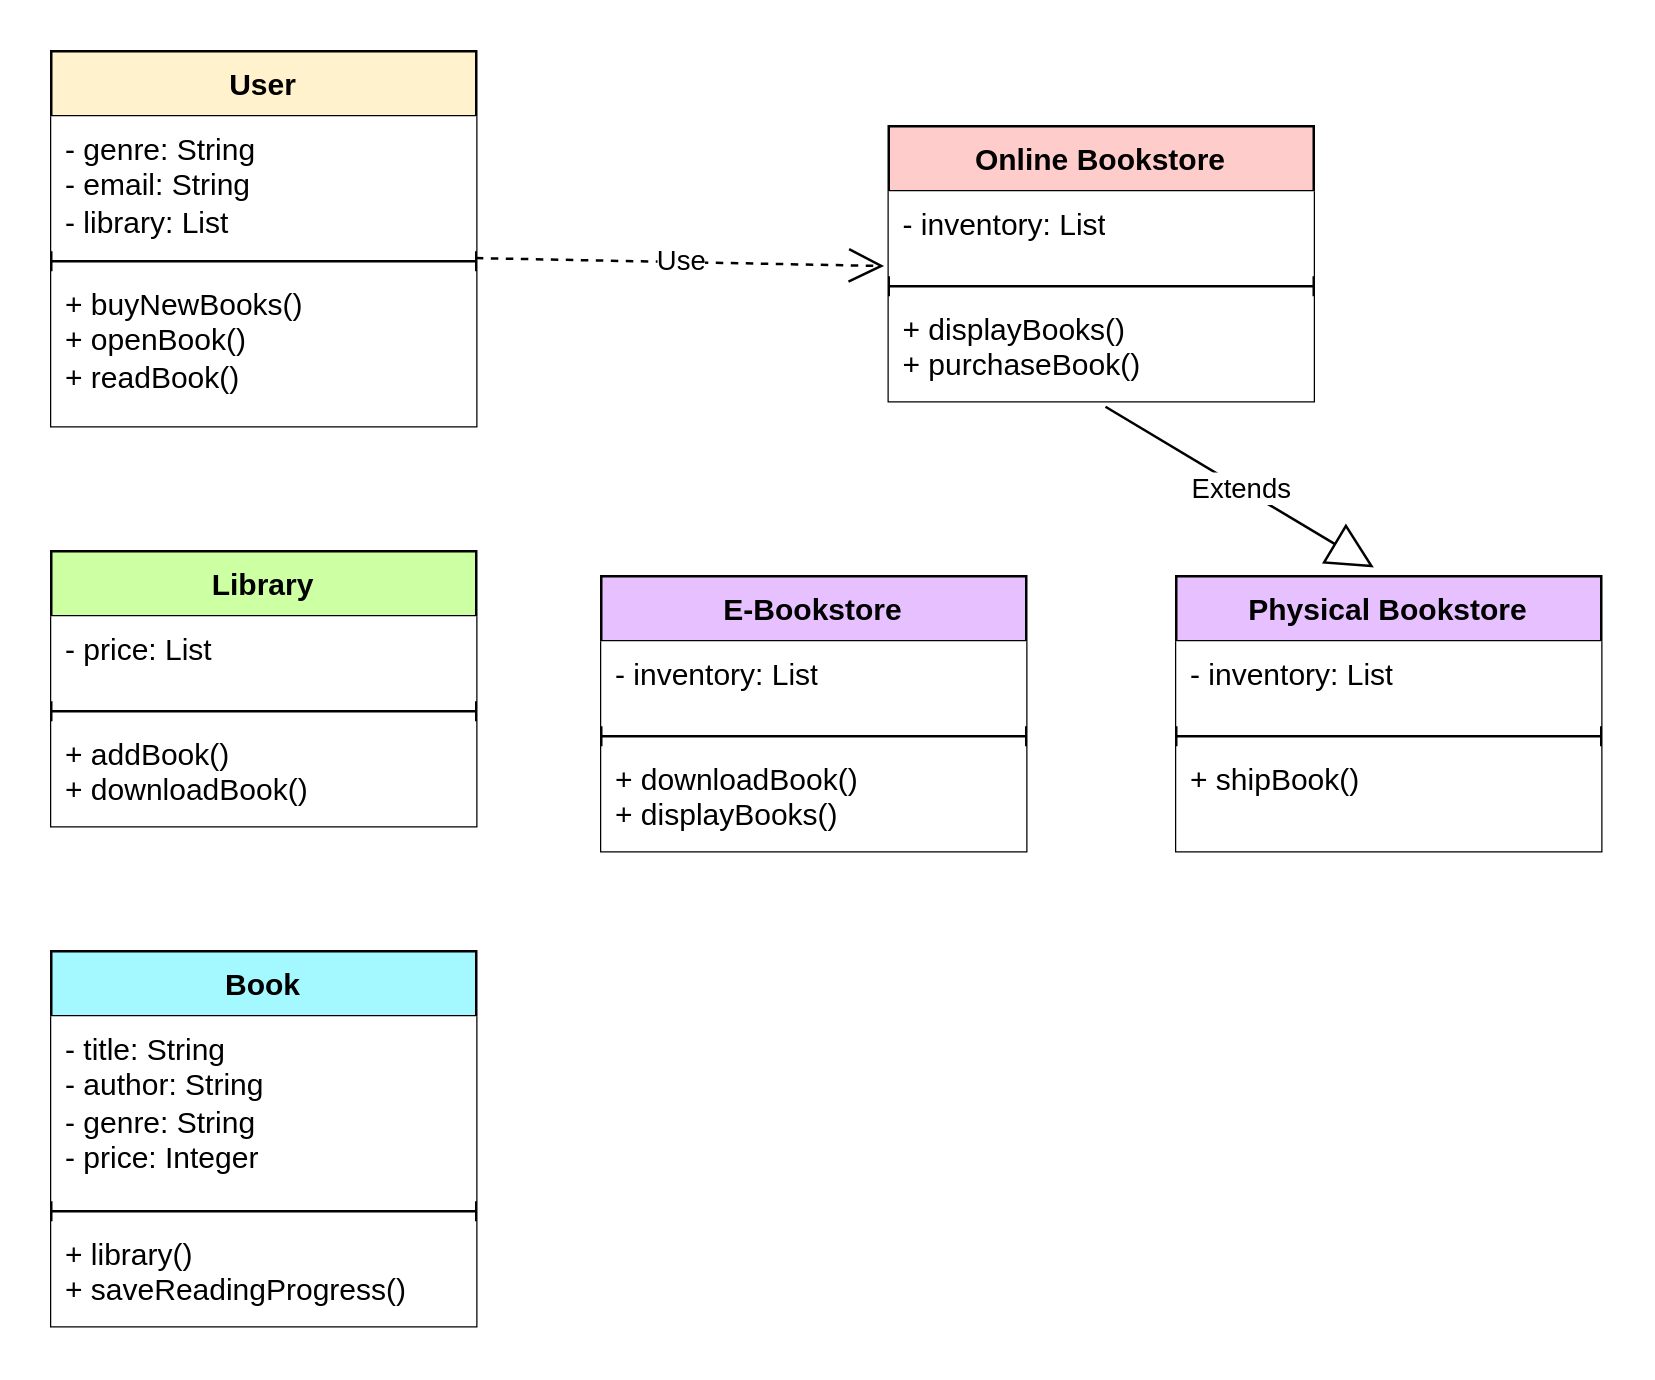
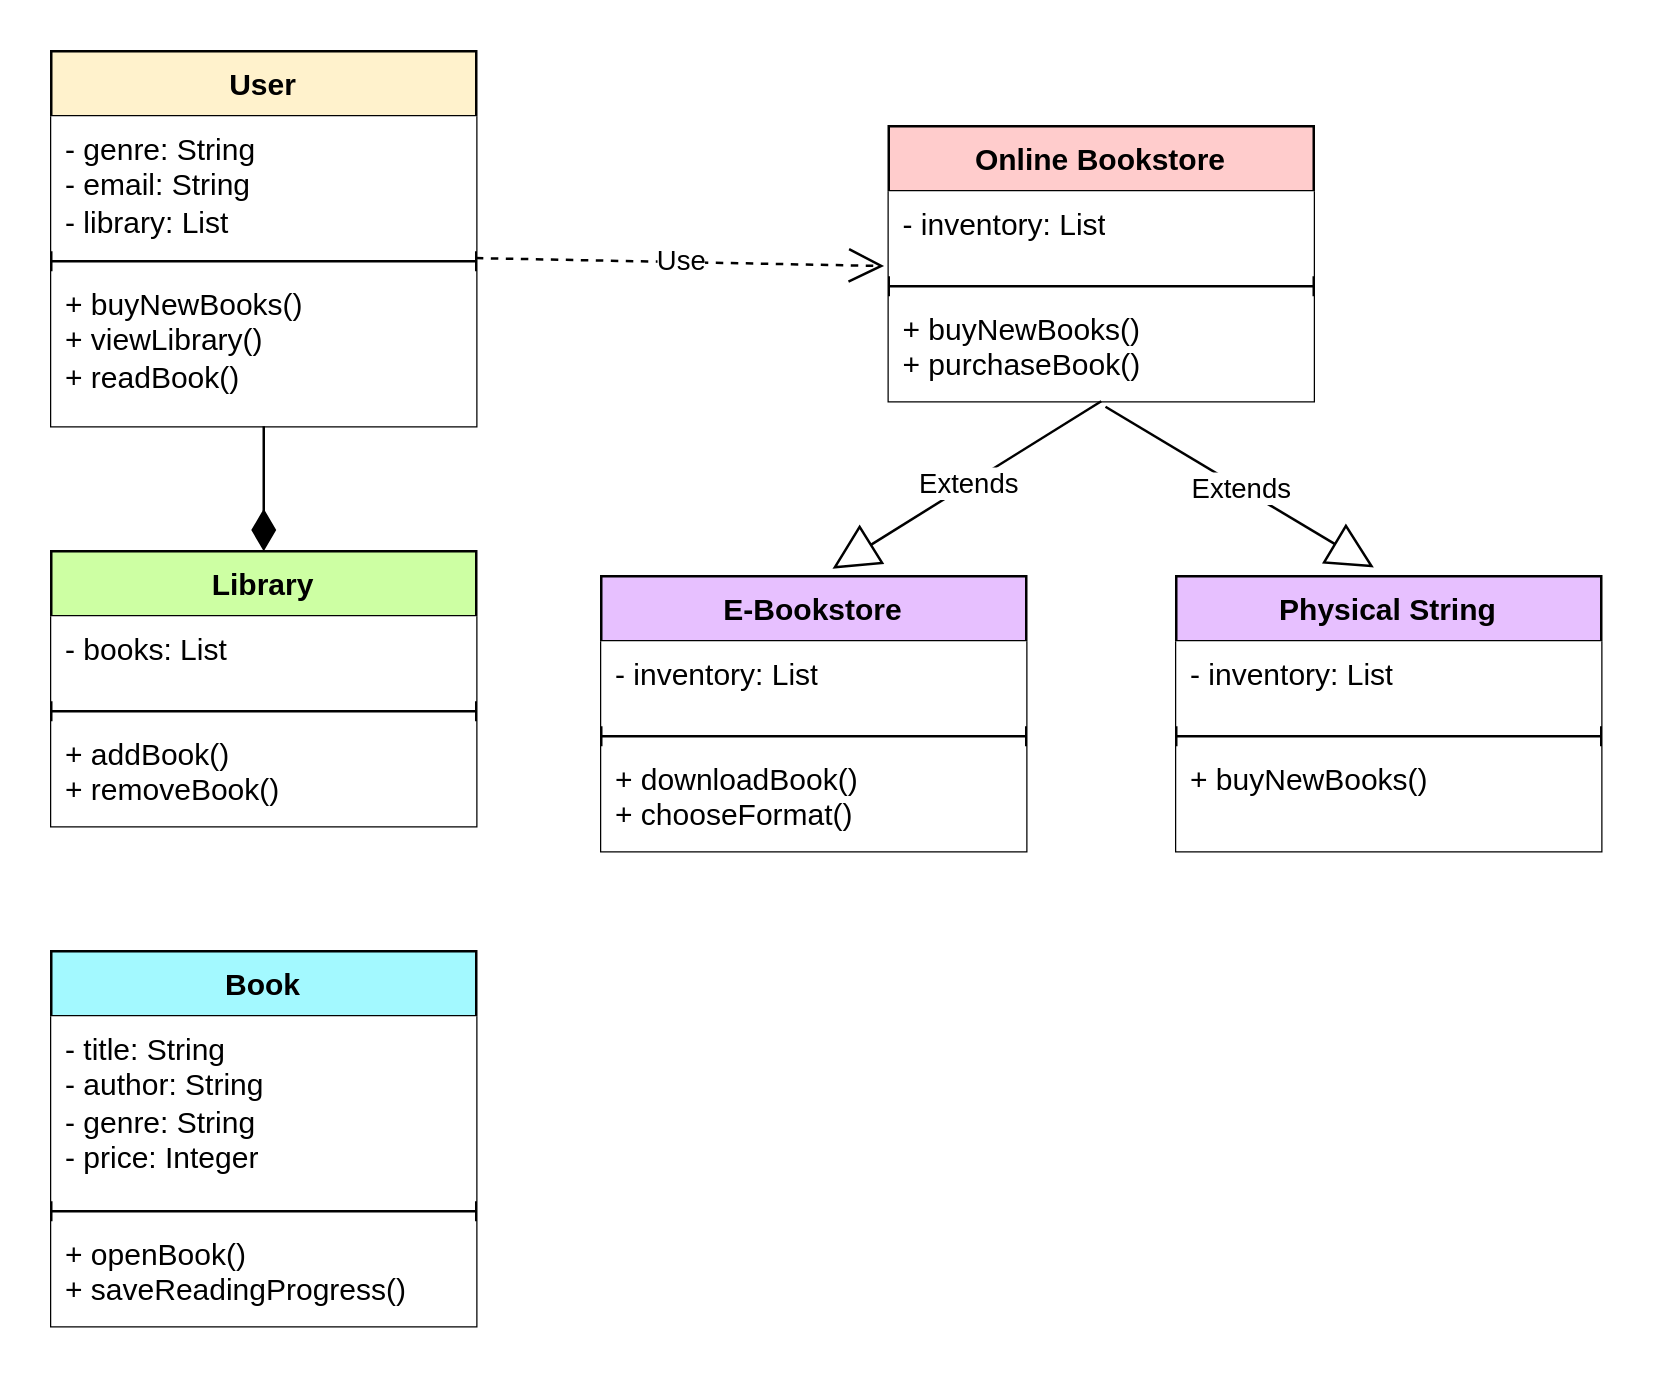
node "+ buyNewBooks() + openBook() + readBook()": label "+ buyNewBooks() + openBook() + readBook()" -> "+ buyNewBooks() + viewLibrary() + readBook()"
node "+ displayBooks() + purchaseBook()": label "+ displayBooks() + purchaseBook()" -> "+ buyNewBooks() + purchaseBook()"
edge "Online Bookstore" -> "E-Bookstore": added, label "Extends"
edge "User" -> "Library": added
node "Physical Bookstore": label "Physical Bookstore" -> "Physical String"
node "- price: List": label "- price: List" -> "- books: List"
node "+ addBook() + downloadBook()": label "+ addBook() + downloadBook()" -> "+ addBook() + removeBook()"
node "+ shipBook()": label "+ shipBook()" -> "+ buyNewBooks()"
node "+ downloadBook() + displayBooks()": label "+ downloadBook() + displayBooks()" -> "+ downloadBook() + chooseFormat()"
node "+ library() + saveReadingProgress()": label "+ library() + saveReadingProgress()" -> "+ openBook() + saveReadingProgress()"
